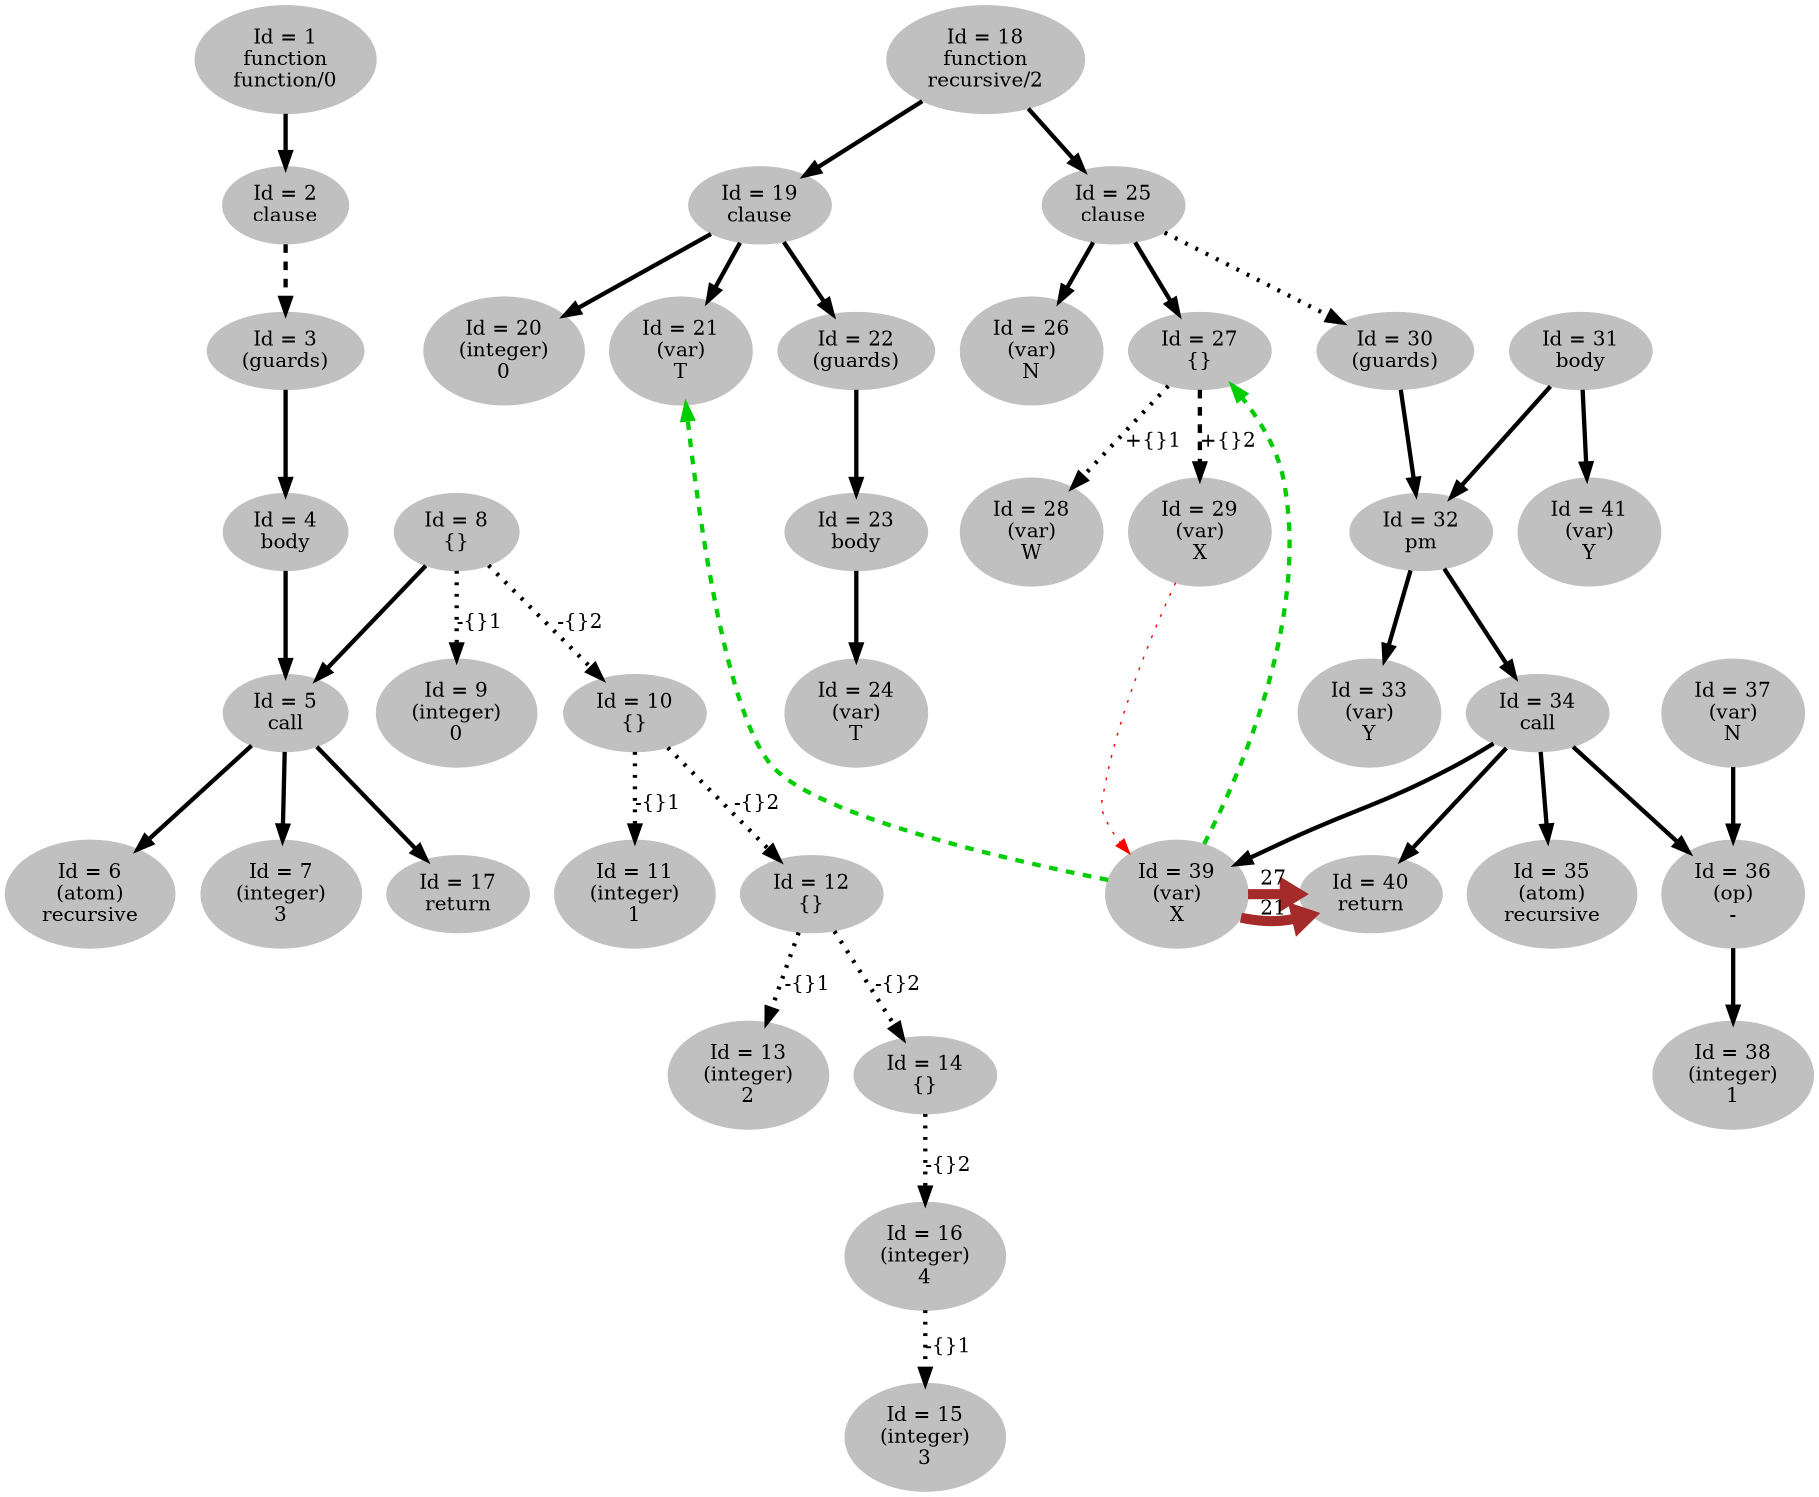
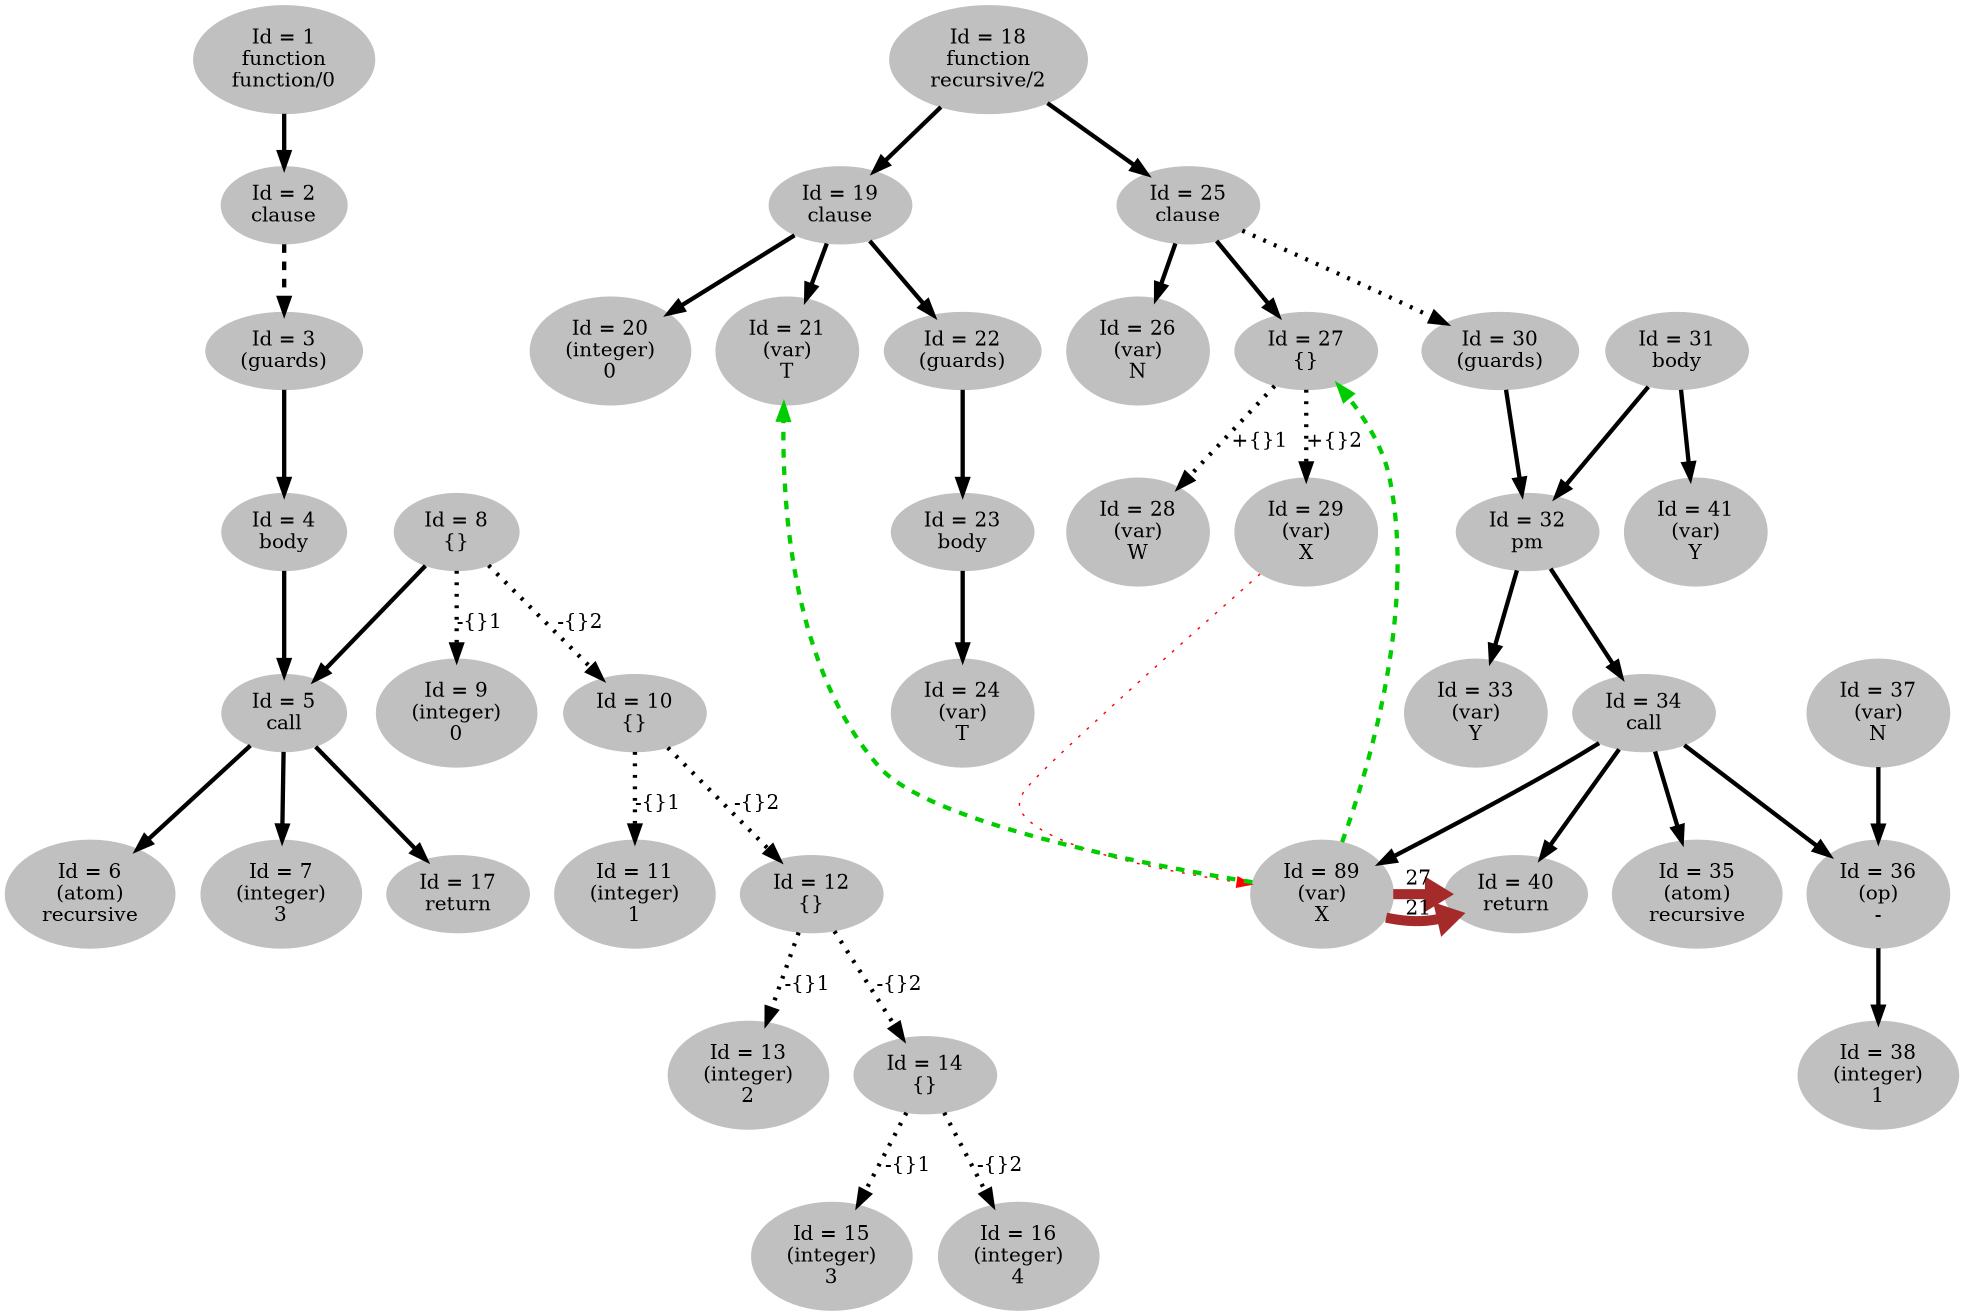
edge "Id = 27 {}" -> "Id = 29 (var) X": style dashed -> dotted
node "Id = 39 (var) X": label "Id = 39 (var) X" -> "Id = 89 (var) X"
edge "Id = 16 (integer) 4" -> "Id = 15 (integer) 3": now "Id = 14 {}" -> "Id = 15 (integer) 3"
